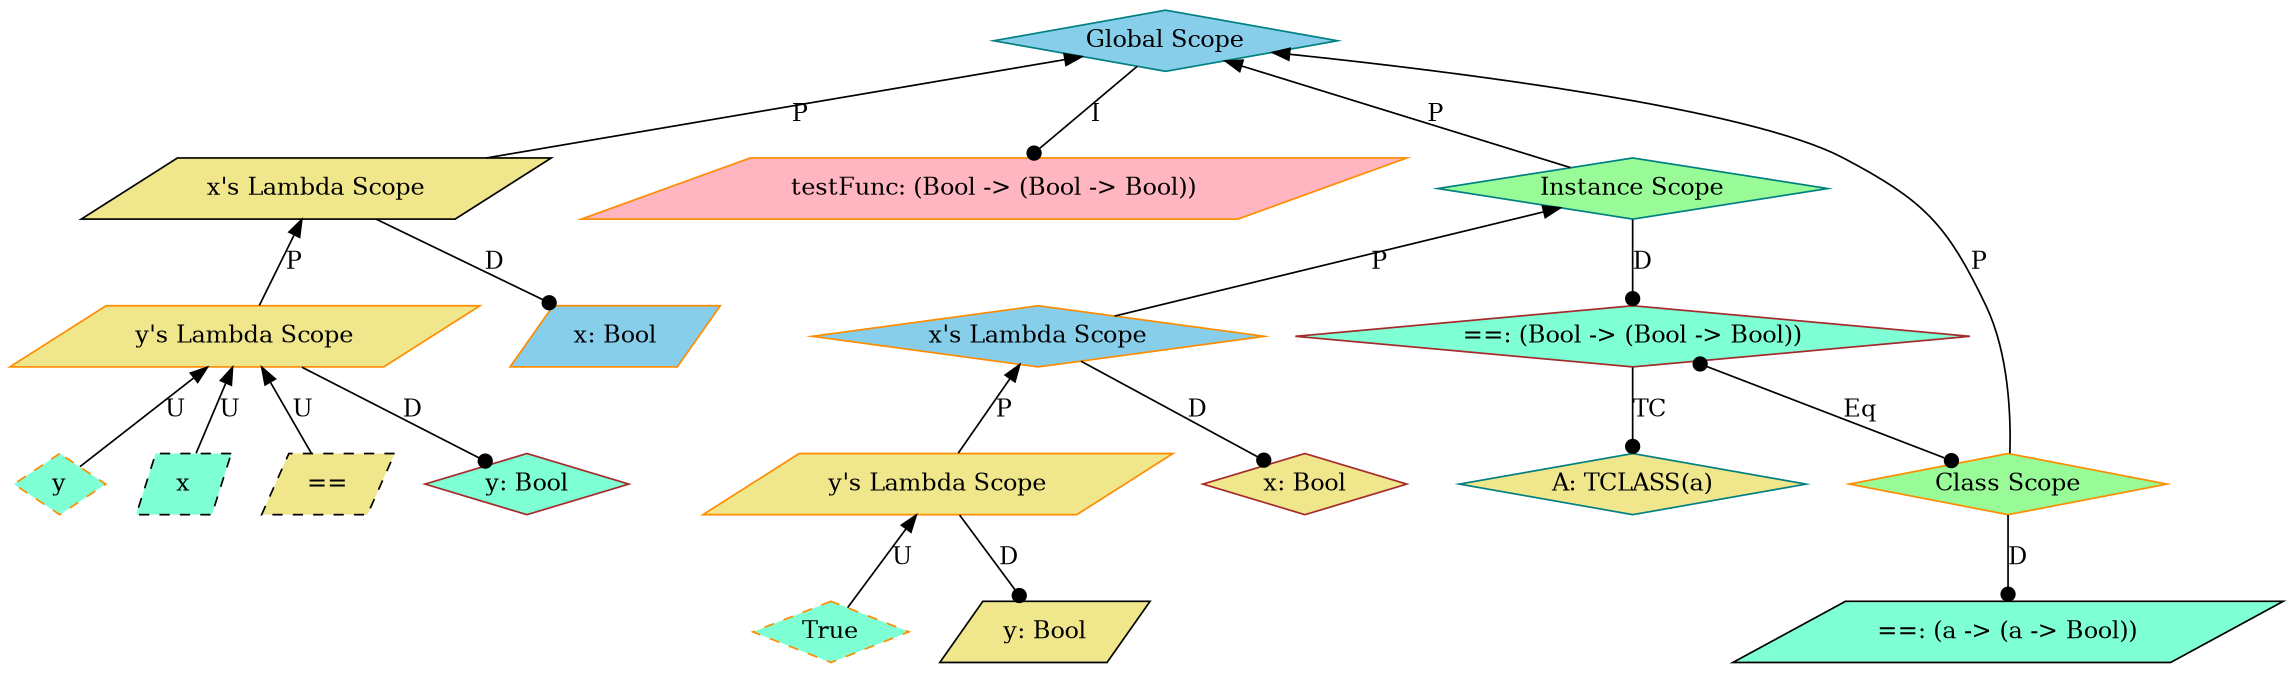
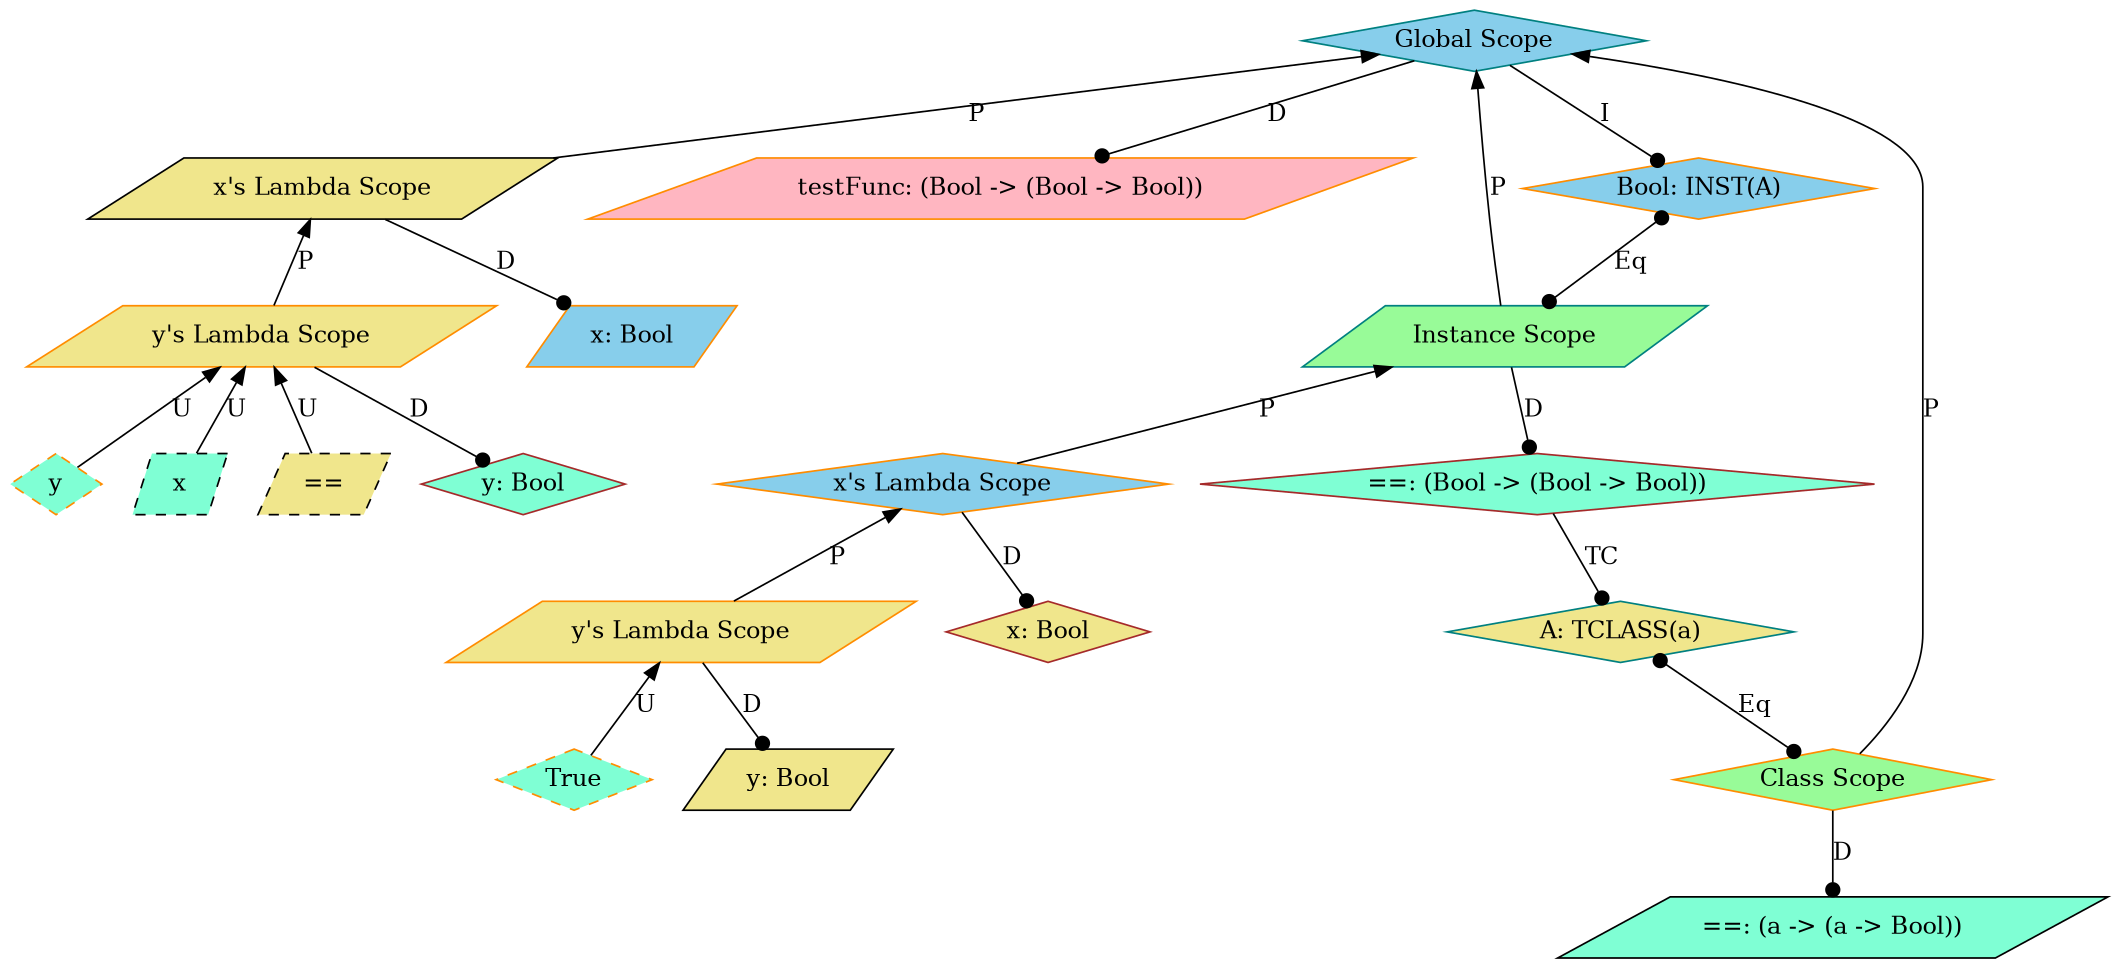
edge "Global Scope" -- "testFunc: (Bool -> (Bool -> Bool))": label "I" -> "D"
node "Instance Scope": shape diamond -> parallelogram
node "Bool: INST(A)": added
edge "==: (Bool -> (Bool -> Bool))" -- "Class Scope": now "A: TCLASS(a)" -- "Class Scope"
